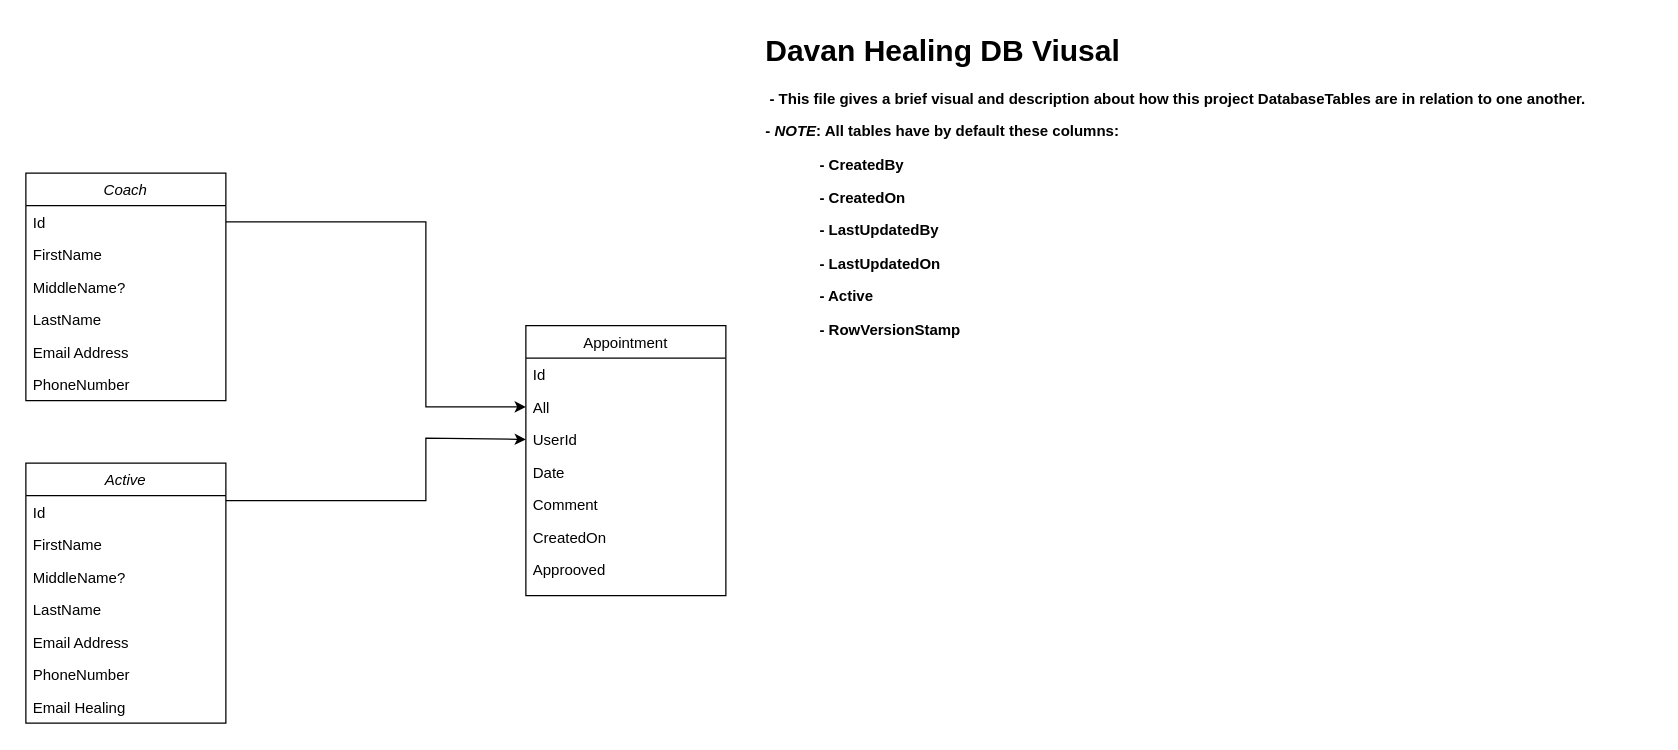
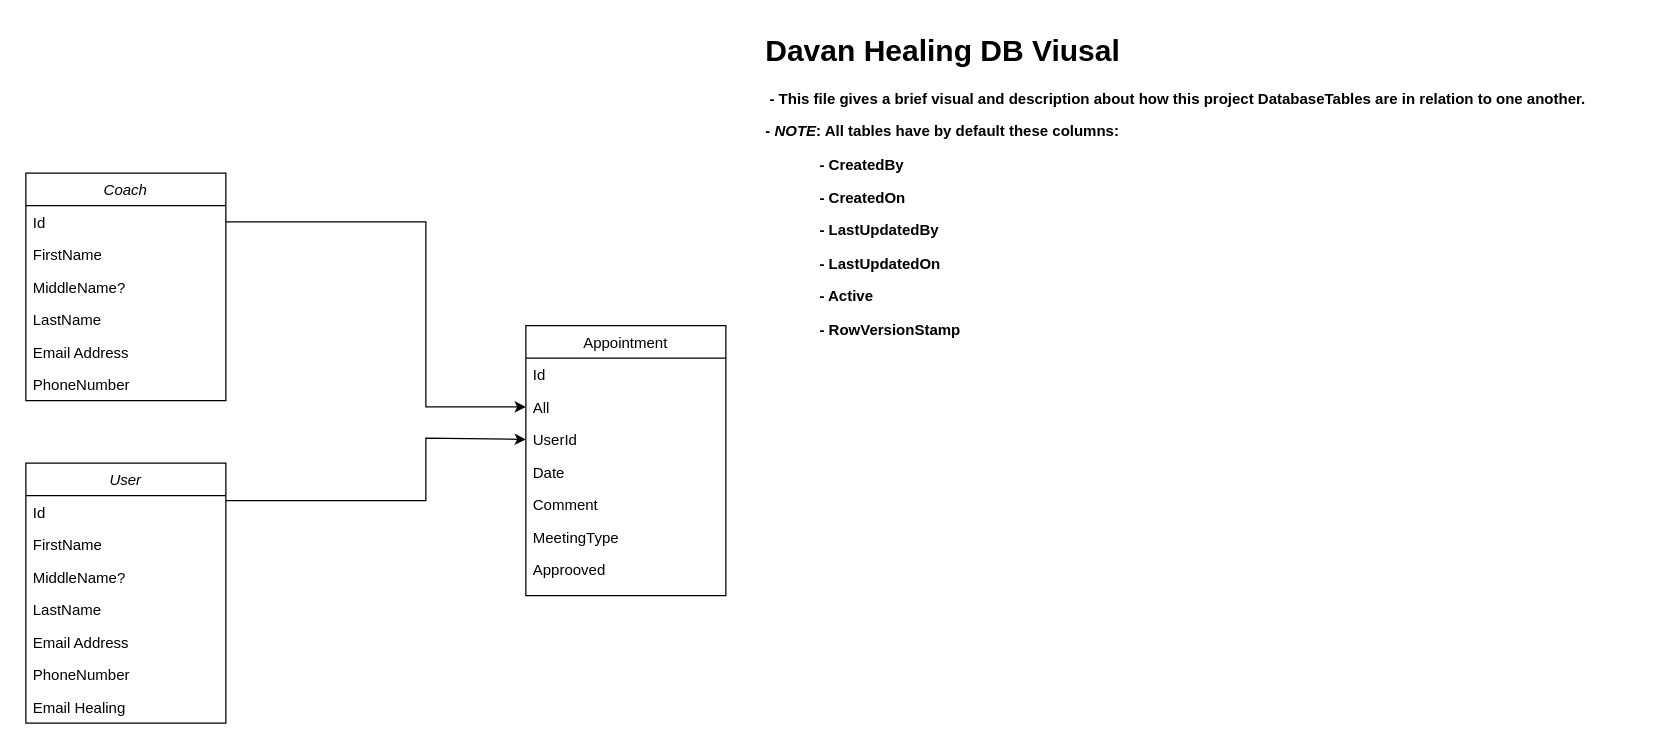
node "Active": label "Active" -> "User"
node "CreatedOn": label "CreatedOn" -> "MeetingType"
